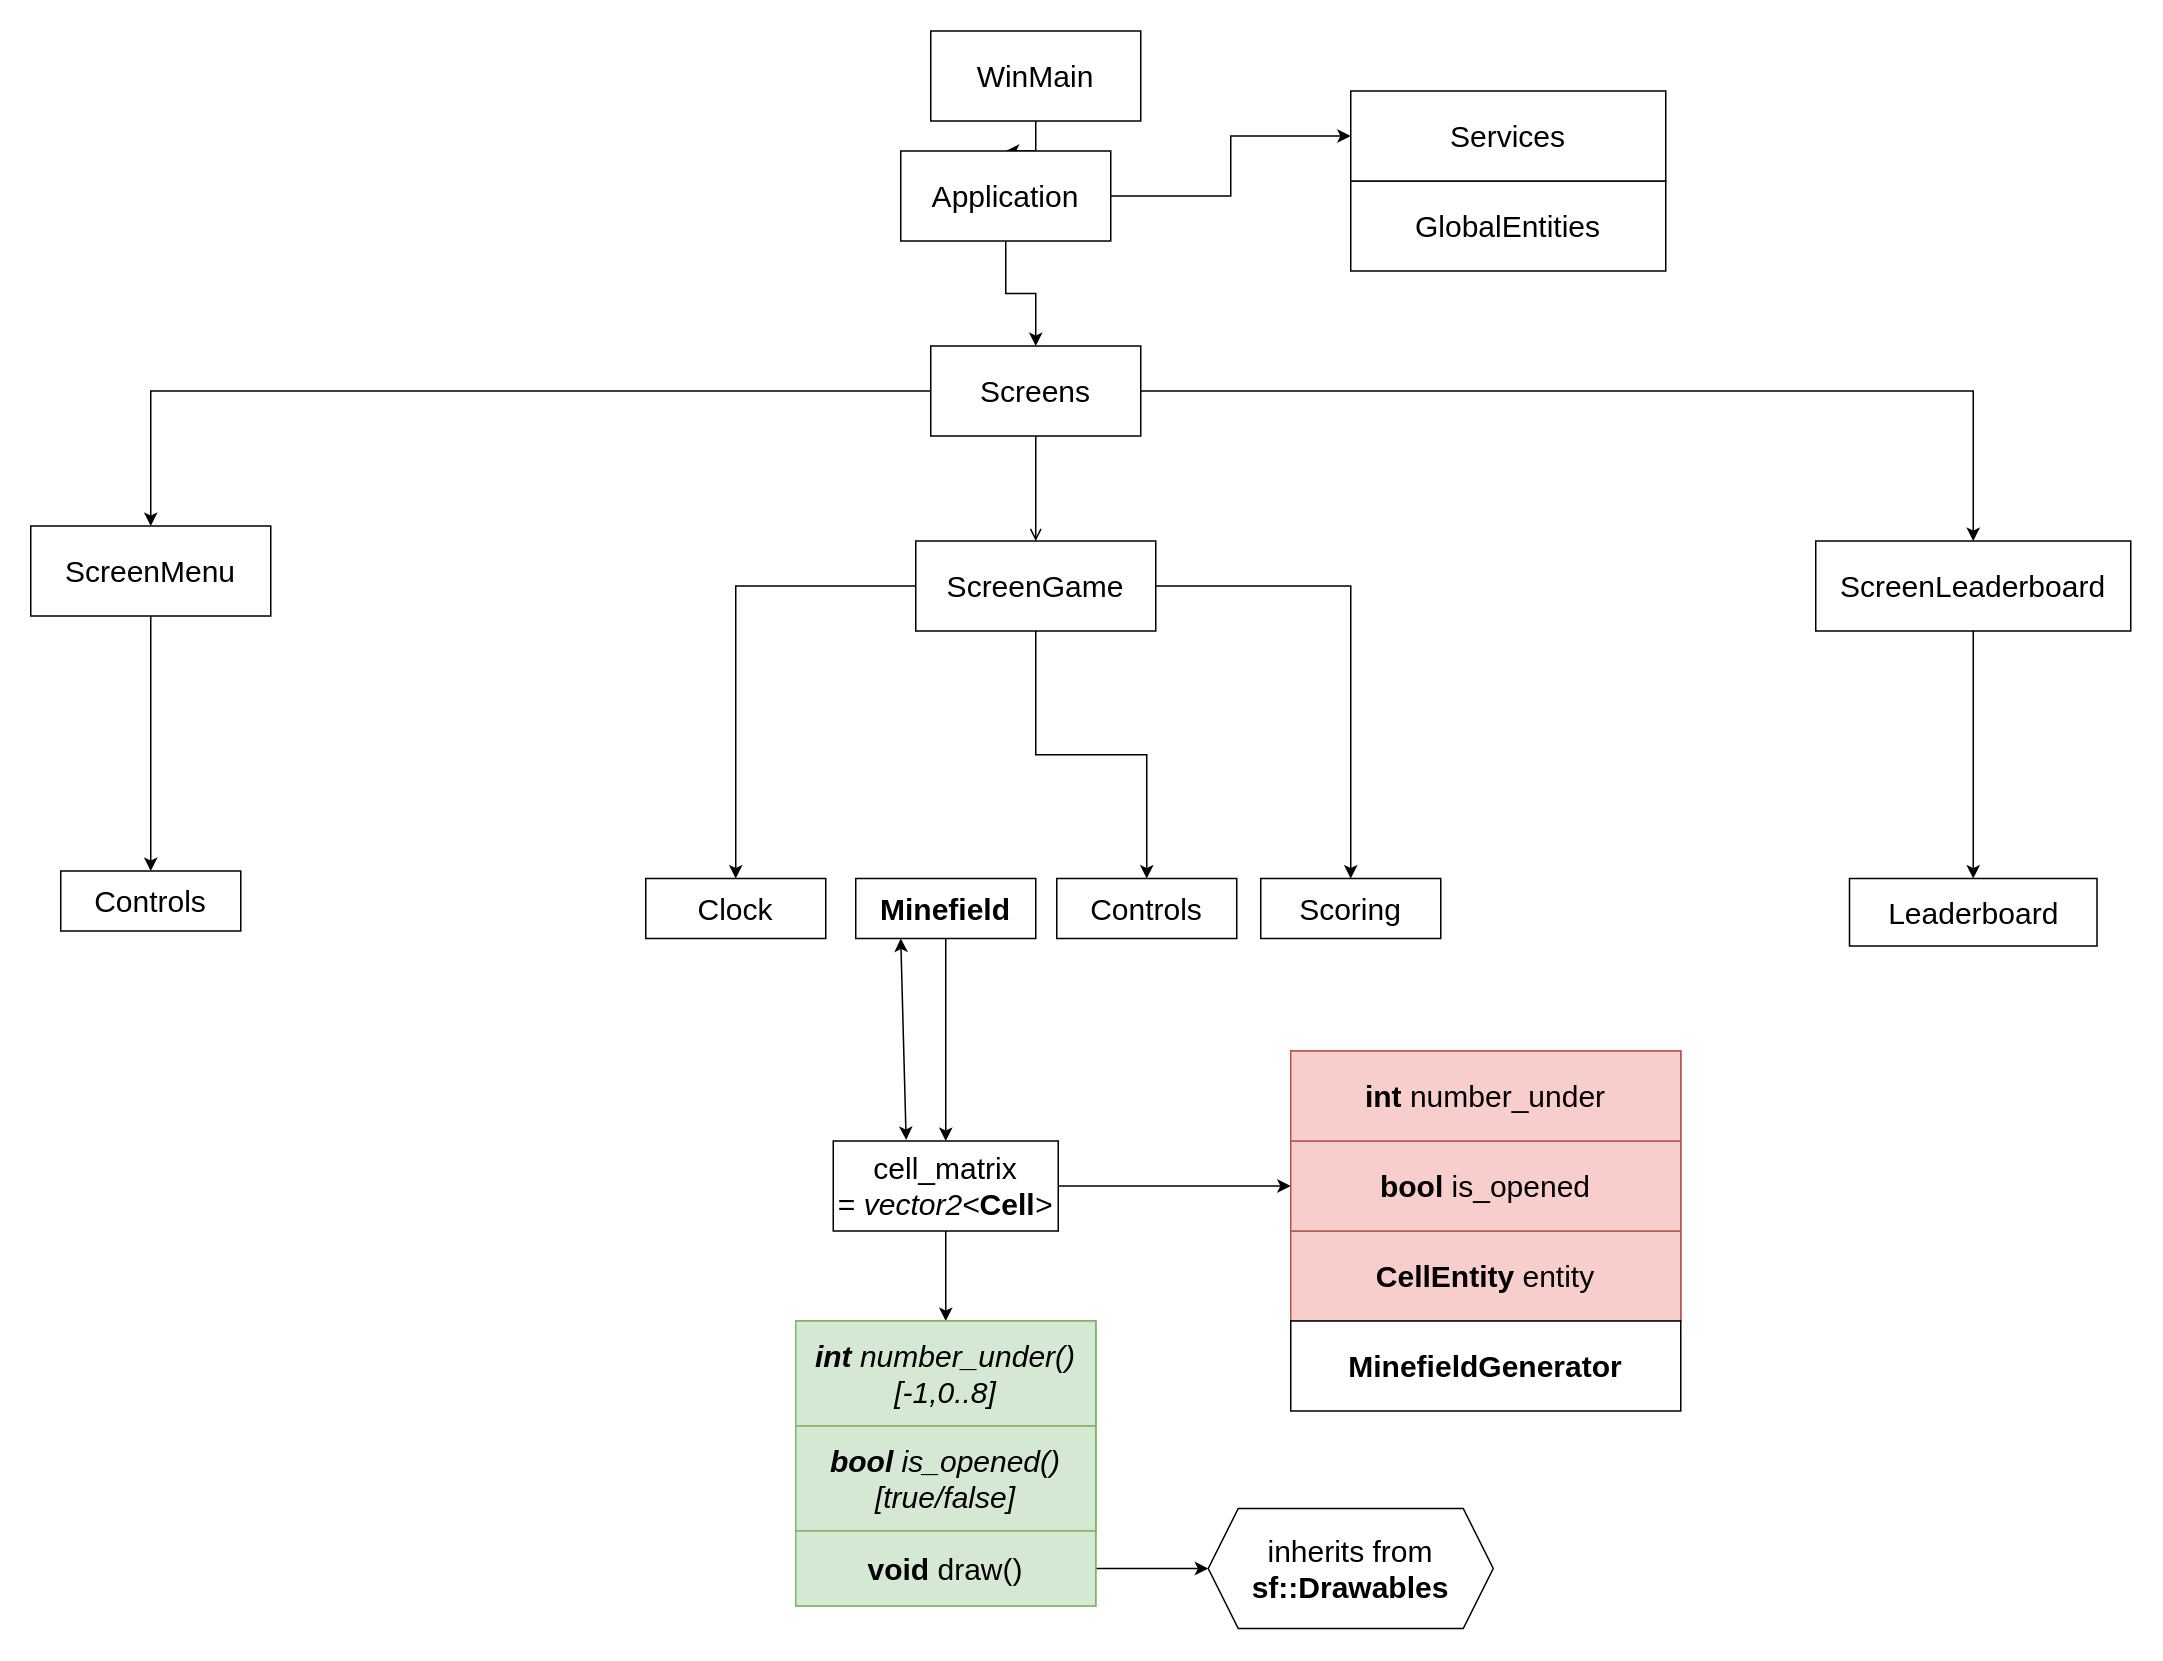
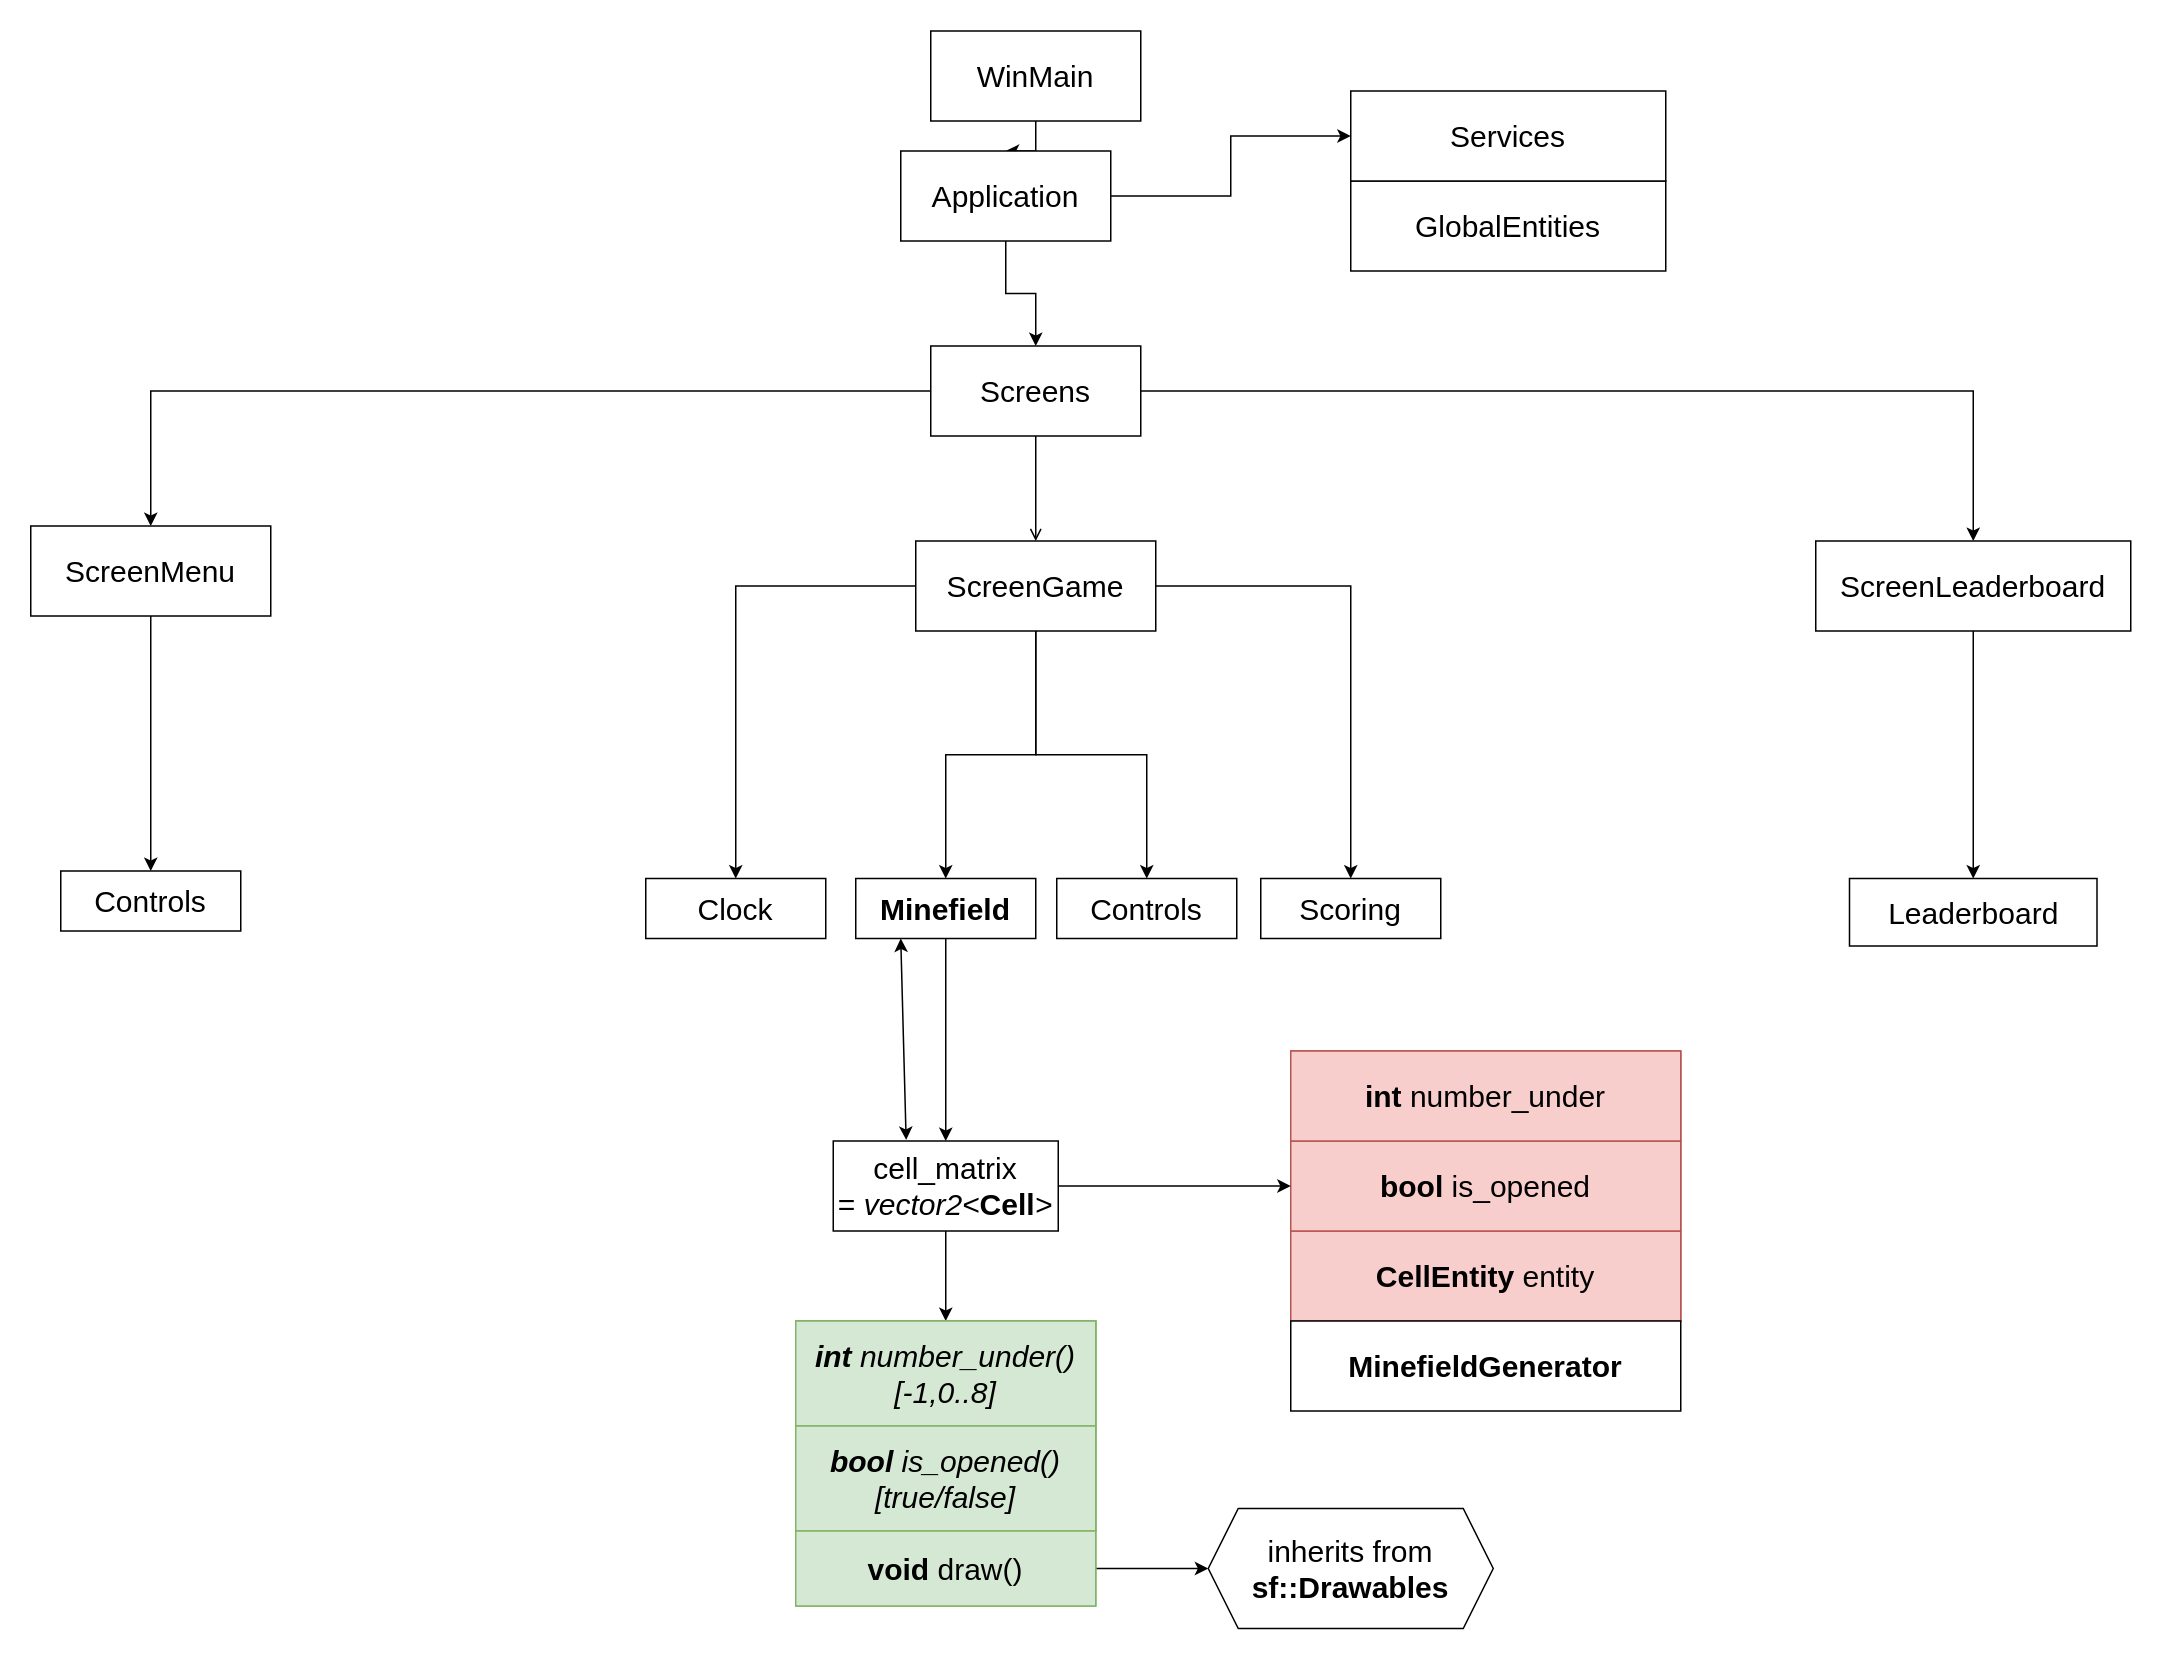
edge "ScreenGame" -> "Minefield": added
